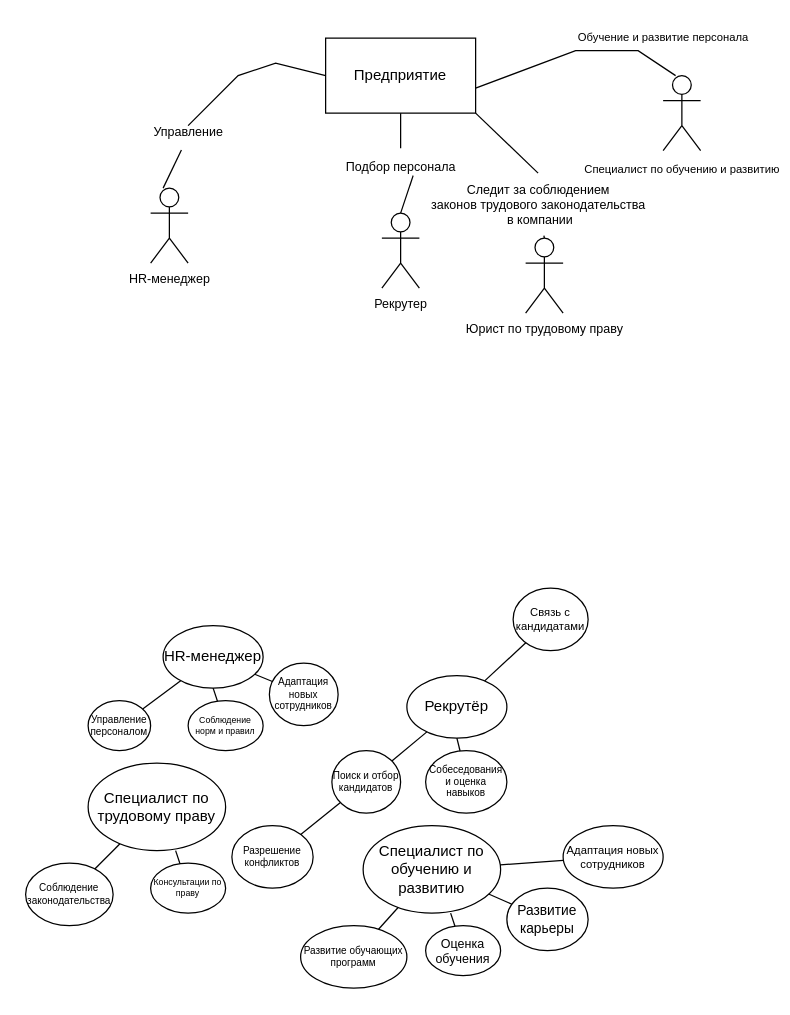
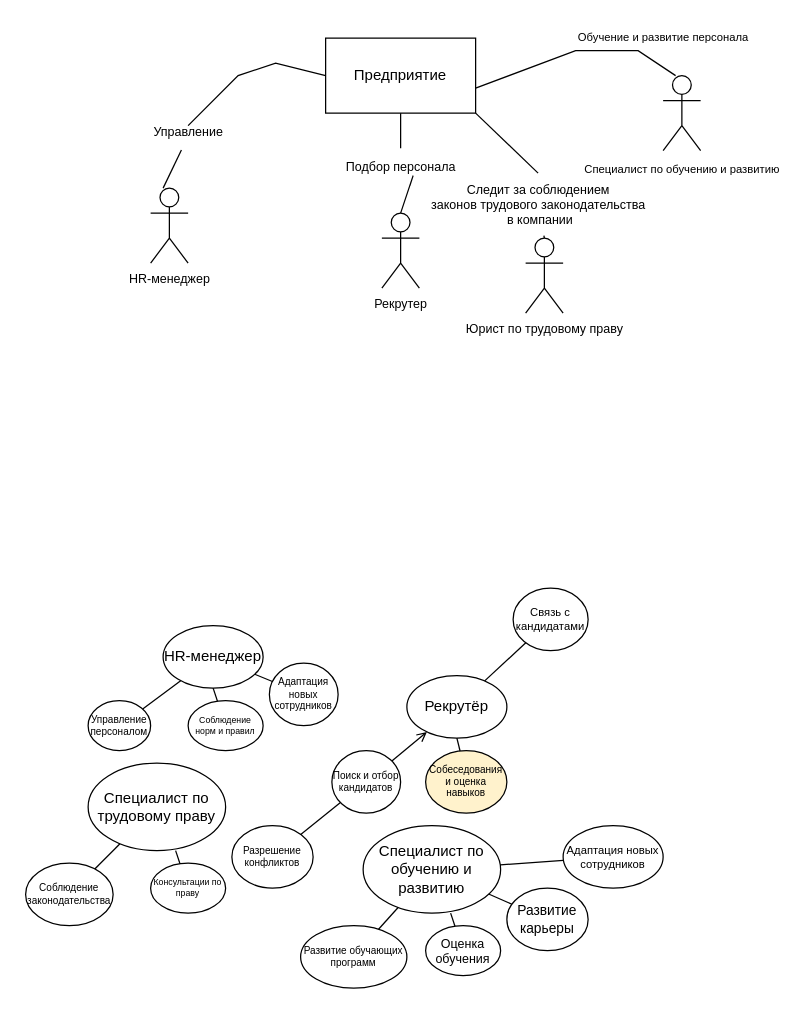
edge "Рекрутёр" -- "Поиск и отбор кандидатов": arrowhead none -> open
node "Собеседования и оценка навыков": fillcolor #ffffff -> #fff2cc
